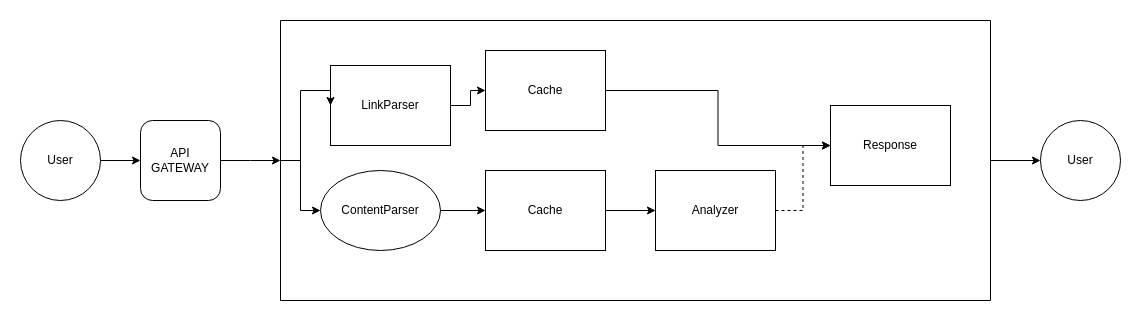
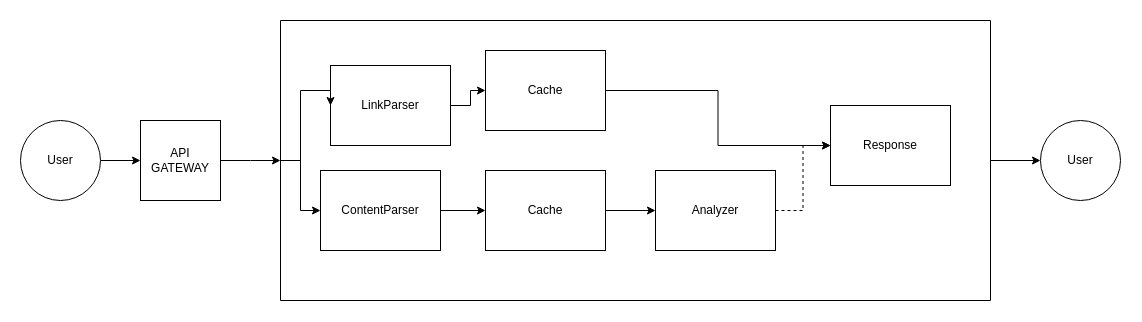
node "API GATEWAY": shape rounded rectangle -> rectangle
node "ContentParser": shape ellipse -> rectangle
